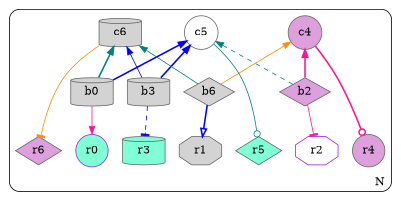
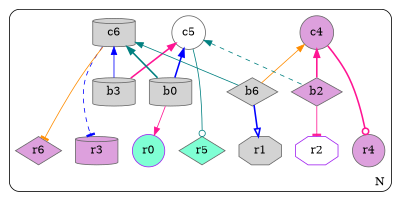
edge "b3" -> "c5": color blue -> deeppink
edge "b3" -> "r3": now "c6" -> "r3"
node "r3": fillcolor aquamarine -> plum
